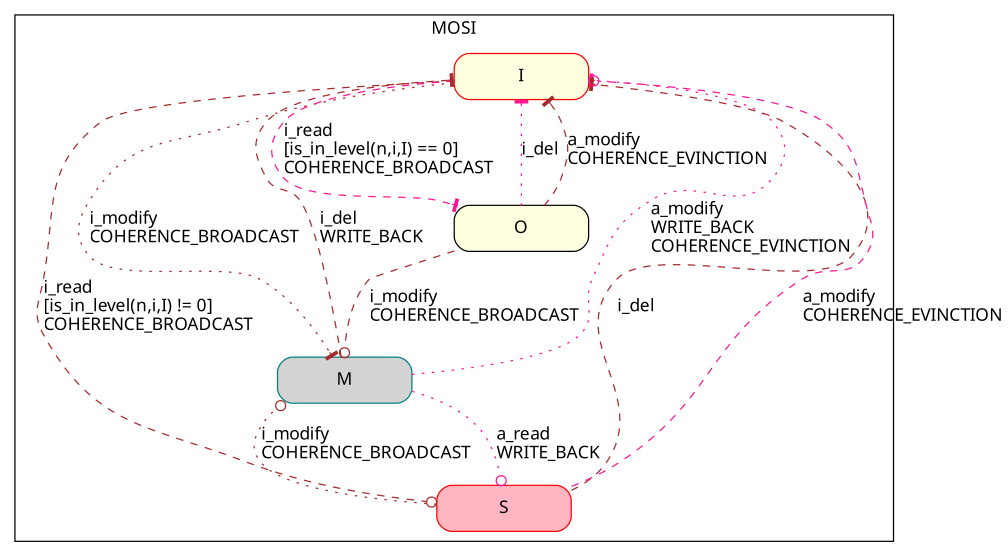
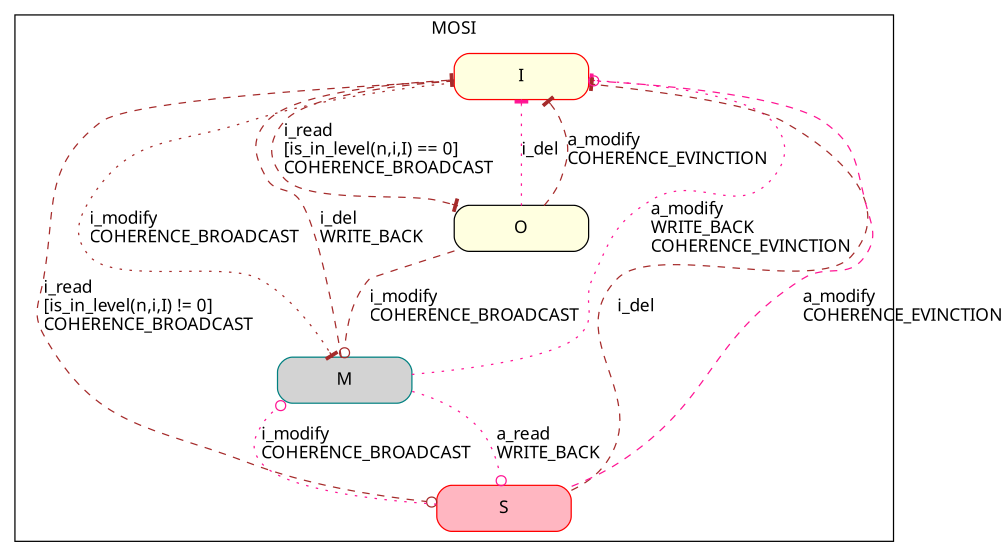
edge "I" -> "O": color deeppink -> brown
edge "S" -> "M": color brown -> deeppink
